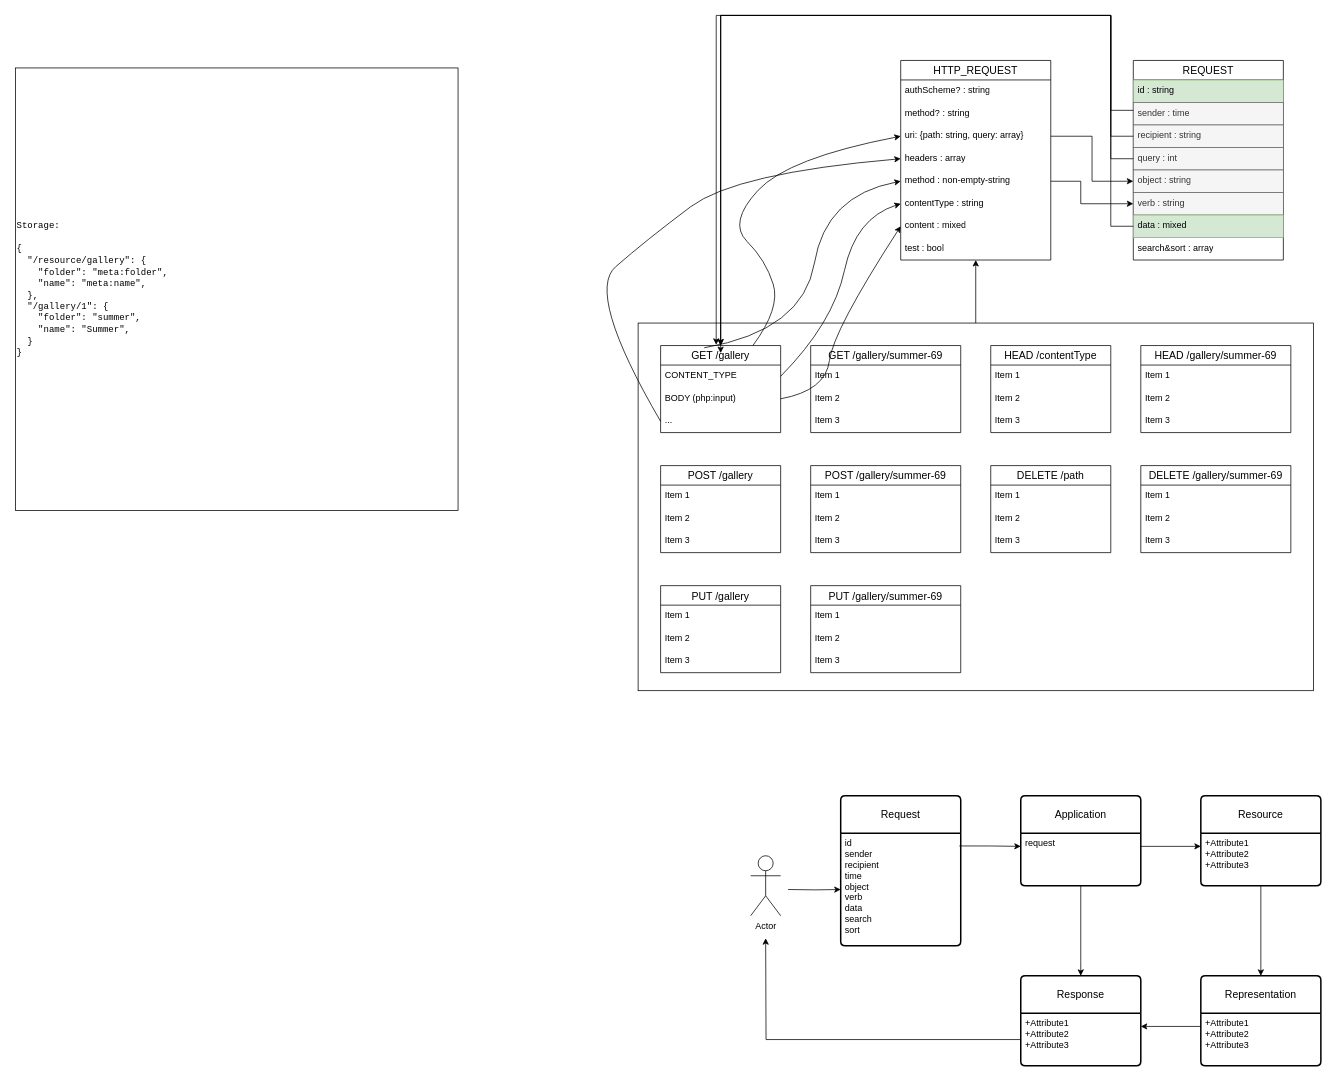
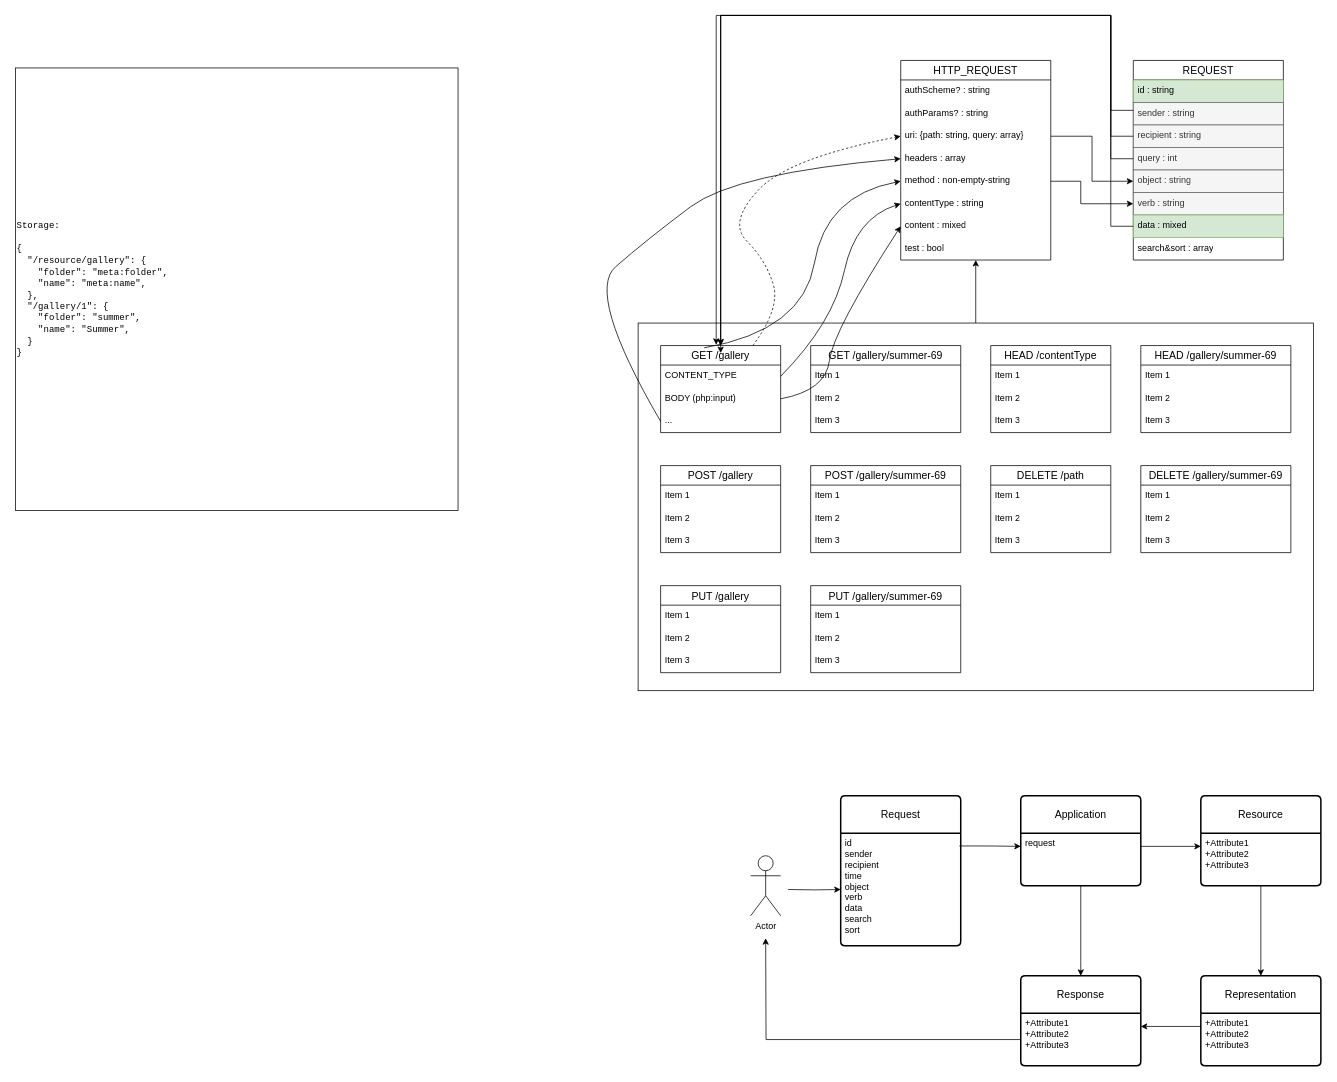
node "method? : string": label "method? : string" -> "authParams? : string"
node "sender : time": label "sender : time" -> "sender : string"
edge "GET /gallery" -> "uri: {path: string, query: array}": style solid -> dashed
